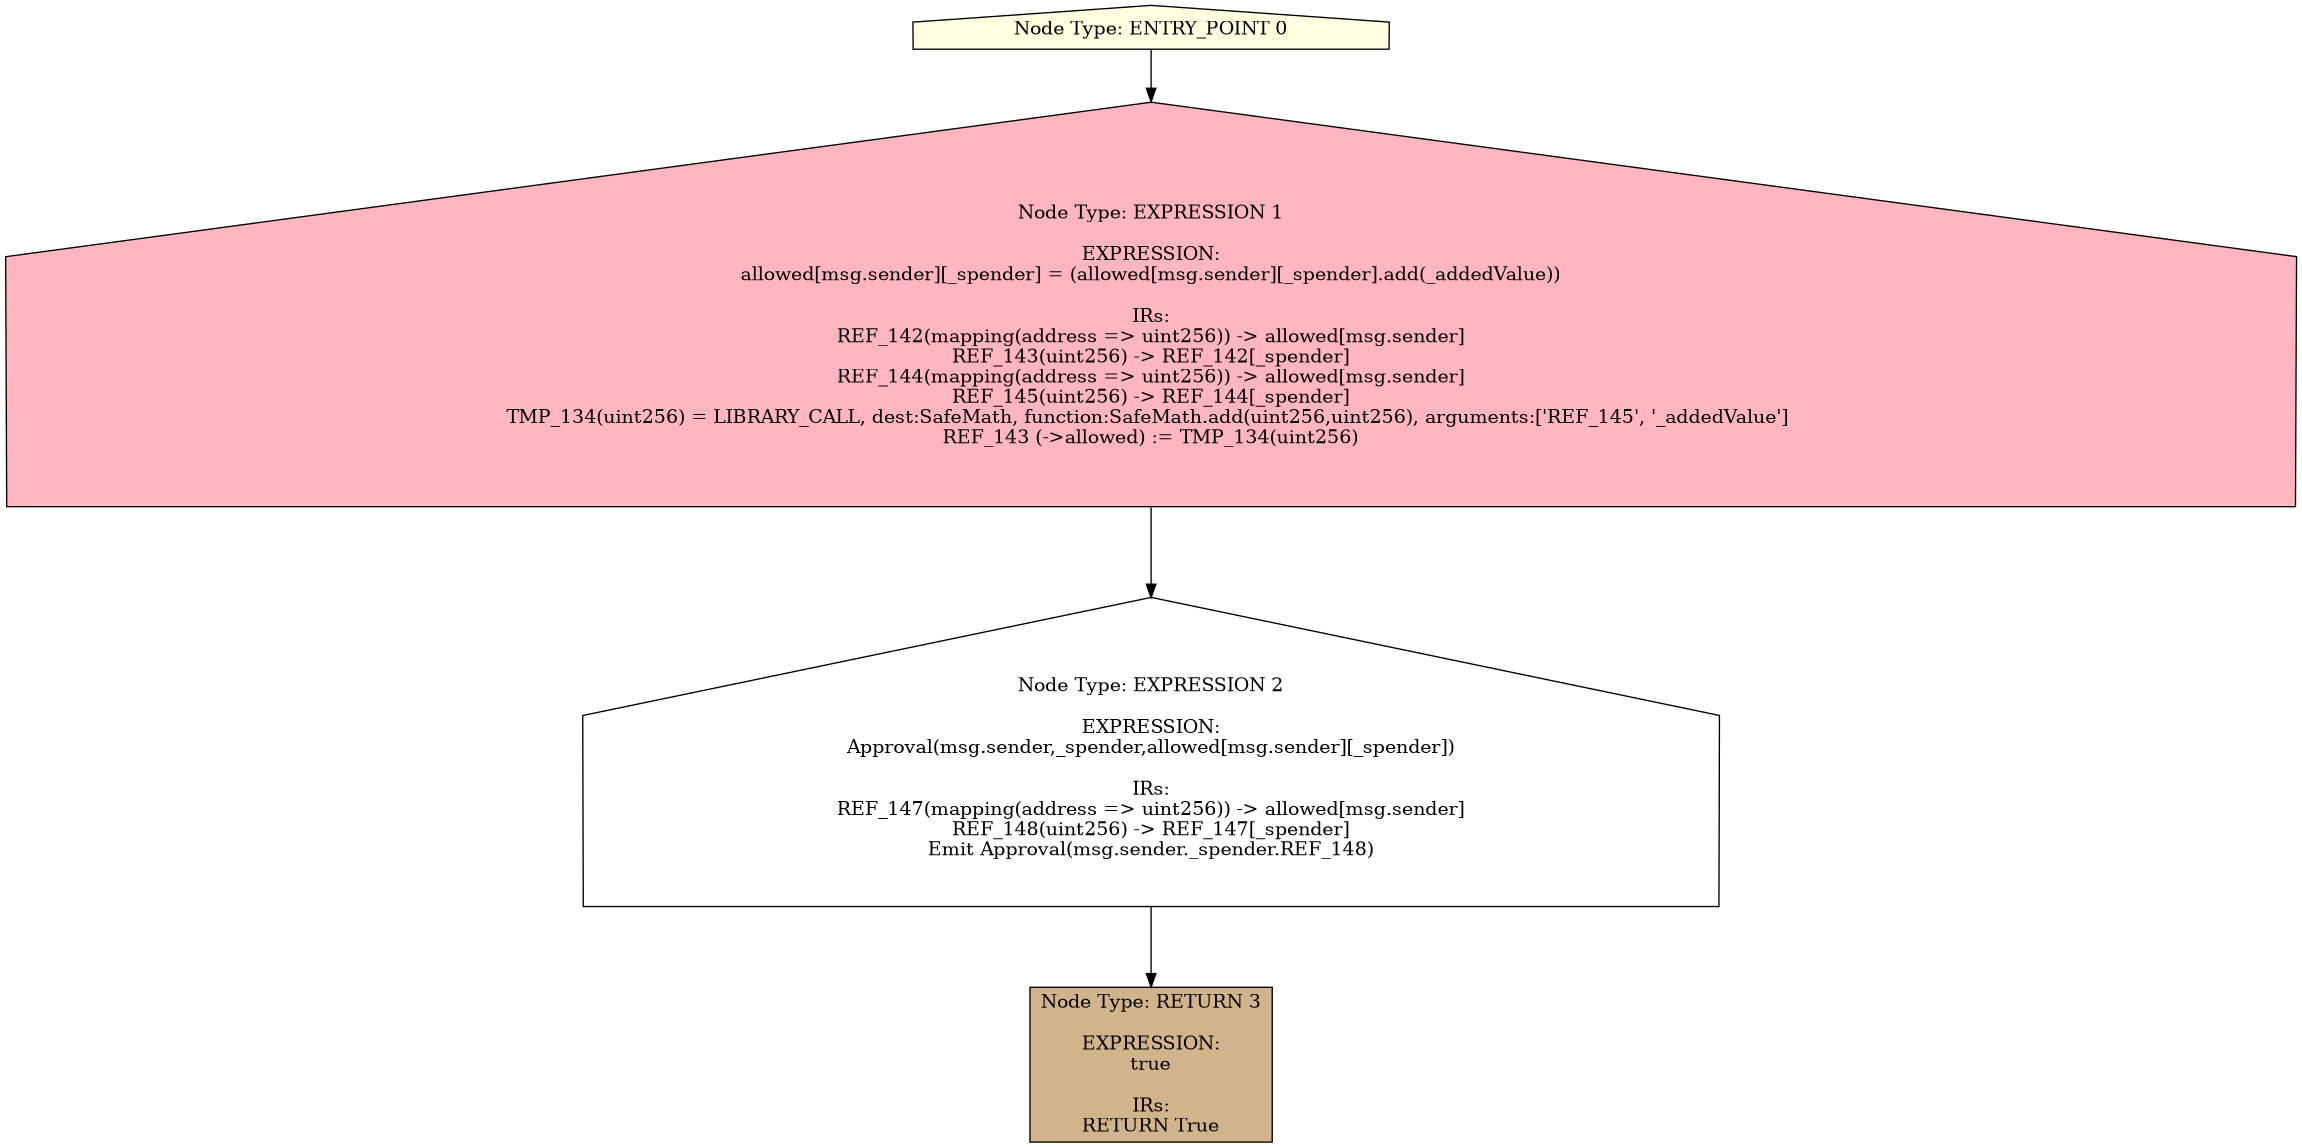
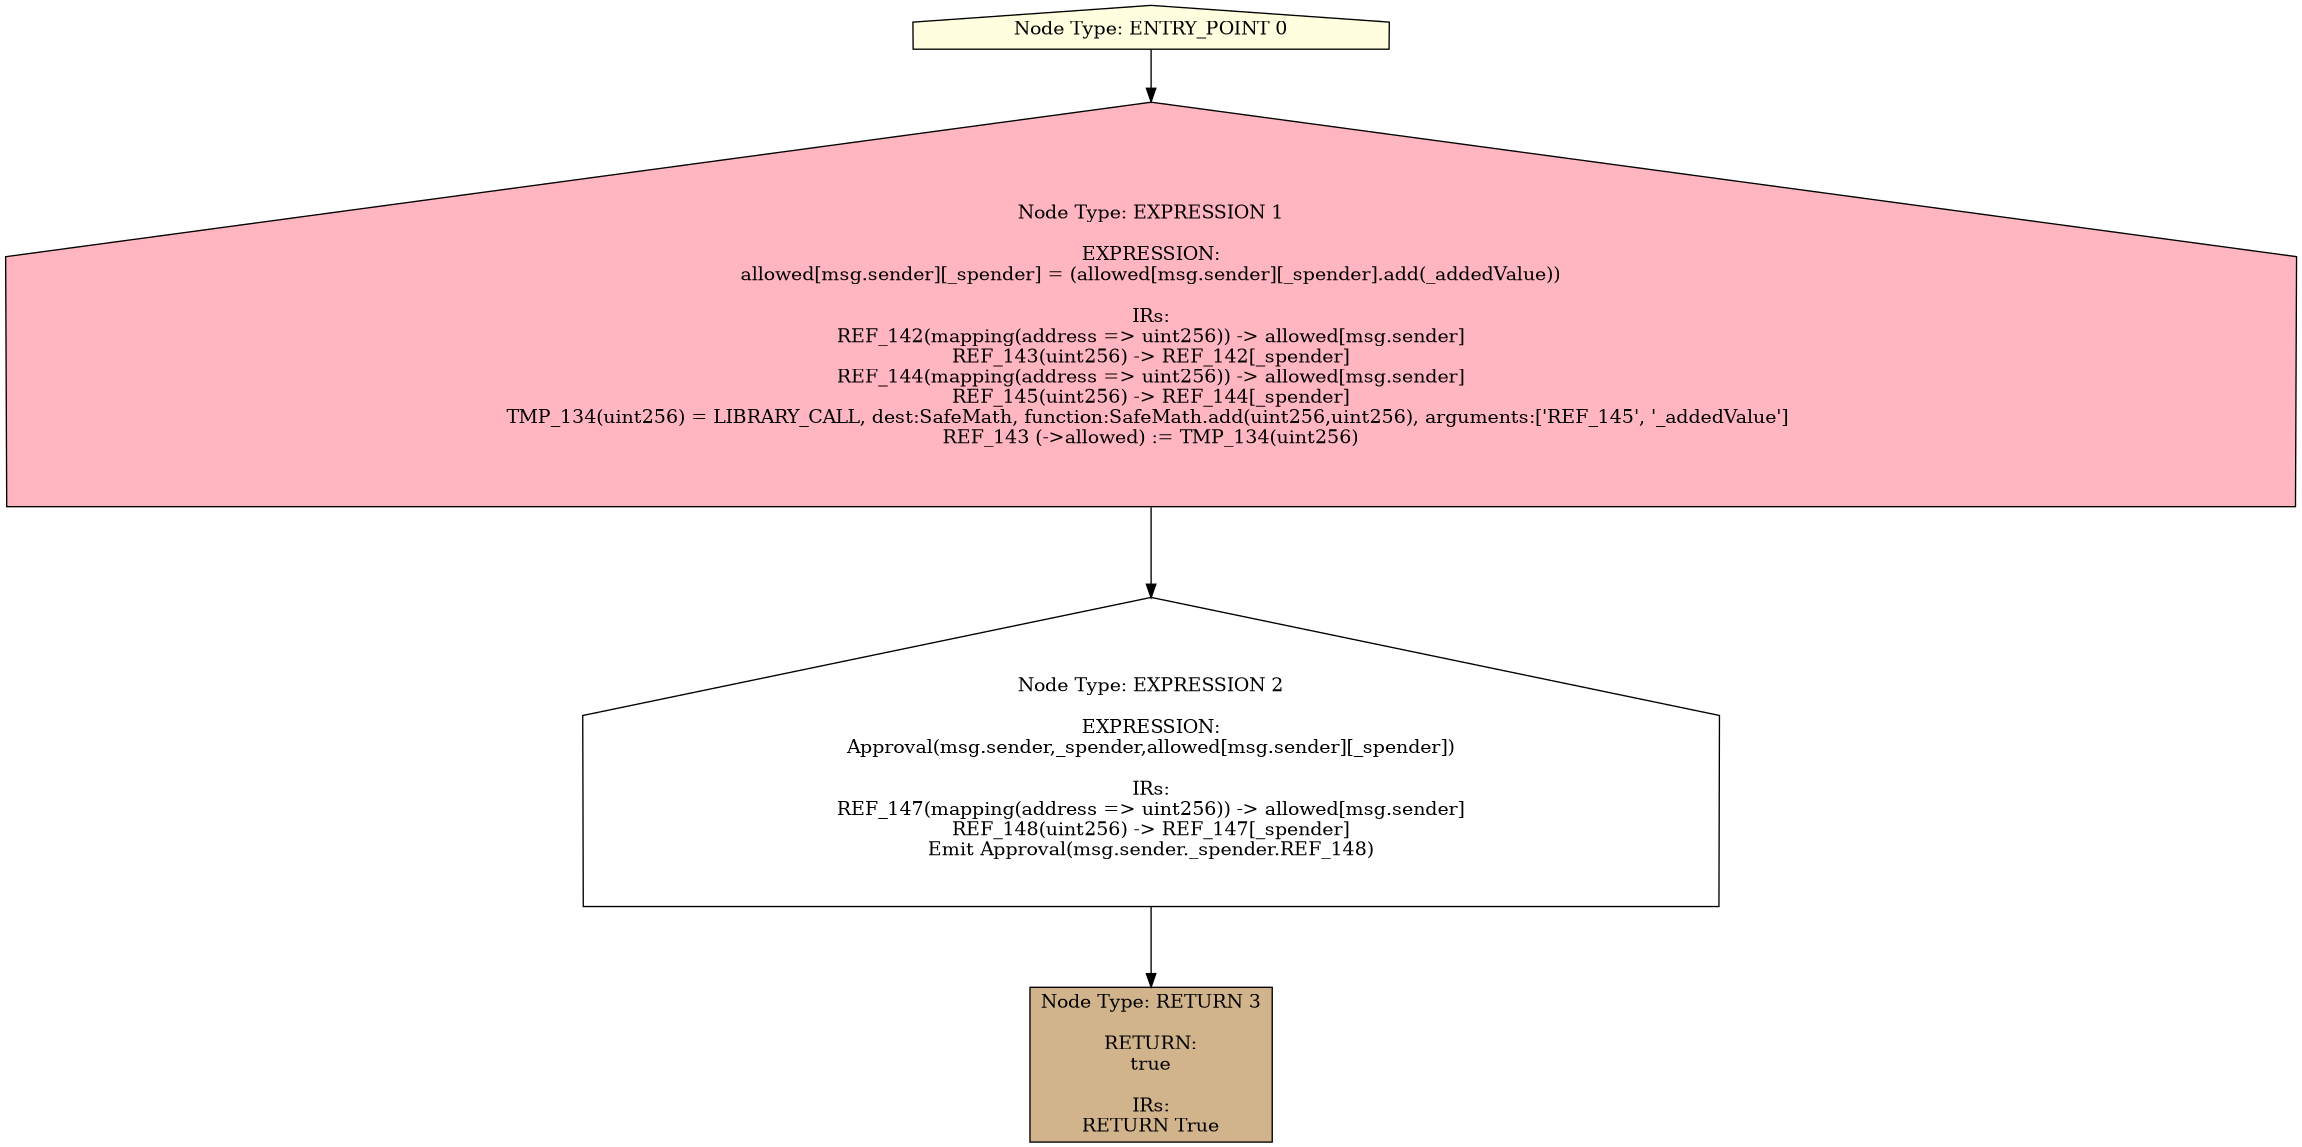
node "Node Type: RETURN 3 EXPRESSION: true IRs: RETURN True": label "Node Type: RETURN 3 EXPRESSION: true IRs: RETURN True" -> "Node Type: RETURN 3 RETURN: true IRs: RETURN True"
